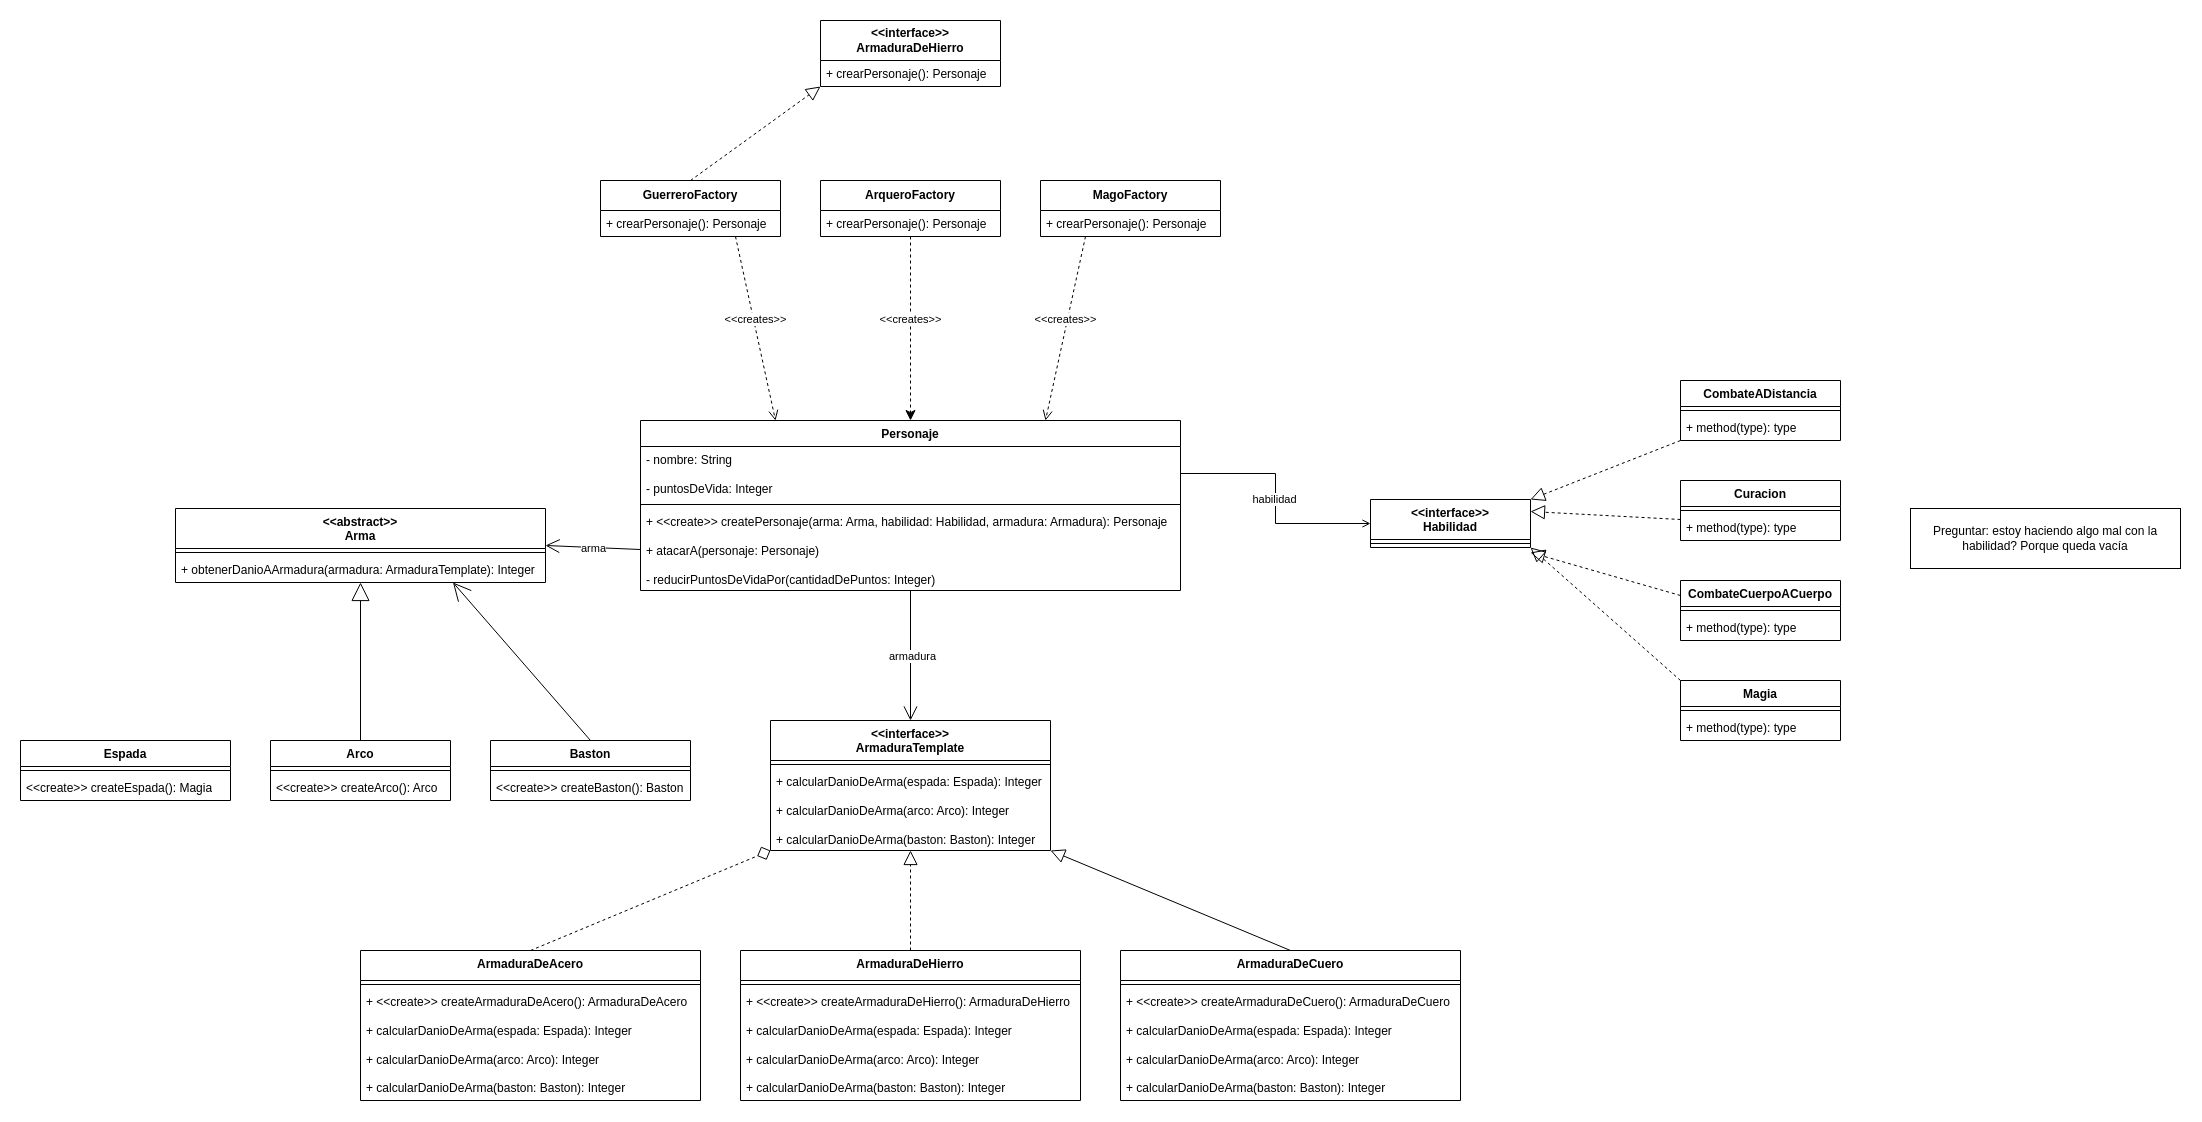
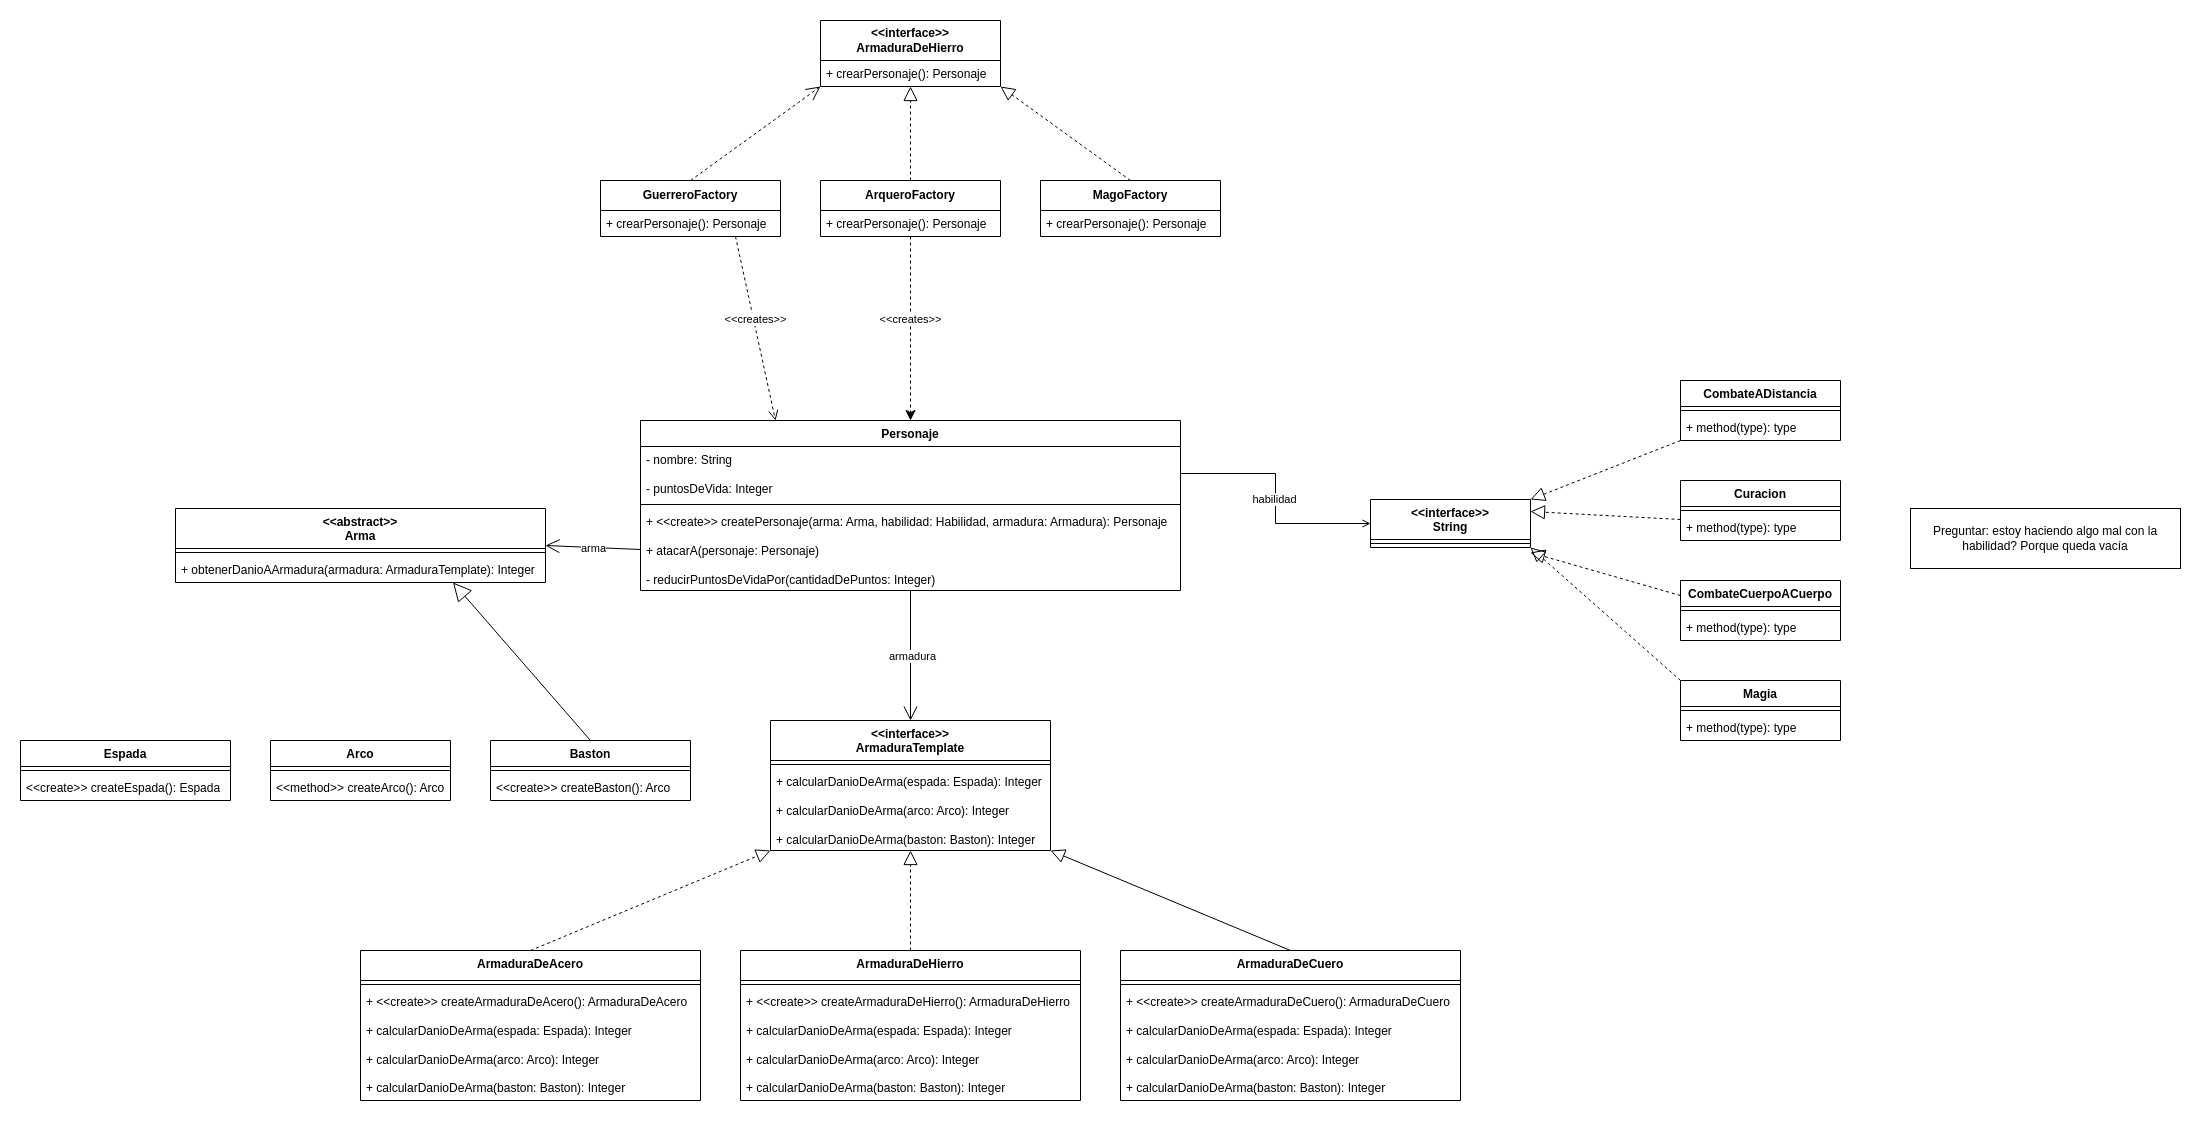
edge "GuerreroFactory" -> "<<interface>> ArmaduraDeHierro": arrowhead block -> open
edge "MagoFactory" -> "<<interface>> ArmaduraDeHierro": added
edge "ArqueroFactory" -> "<<interface>> ArmaduraDeHierro": added
edge "MagoFactory" -> "Personaje": removed, label "<<creates>>"
node "<<interface>> Habilidad": label "<<interface>> Habilidad" -> "<<interface>> String"
edge "Baston" -> "<<abstract>> Arma": arrowhead open -> block
edge "Arco" -> "<<abstract>> Arma": removed
node "<<create>> createEspada(): Magia": label "<<create>> createEspada(): Magia" -> "<<create>> createEspada(): Espada"
node "<<create>> createArco(): Arco": label "<<create>> createArco(): Arco" -> "<<method>> createArco(): Arco"
node "<<create>> createBaston(): Baston": label "<<create>> createBaston(): Baston" -> "<<create>> createBaston(): Arco"
edge "ArmaduraDeAcero" -> "<<interface>> ArmaduraTemplate": arrowhead diamond -> block
